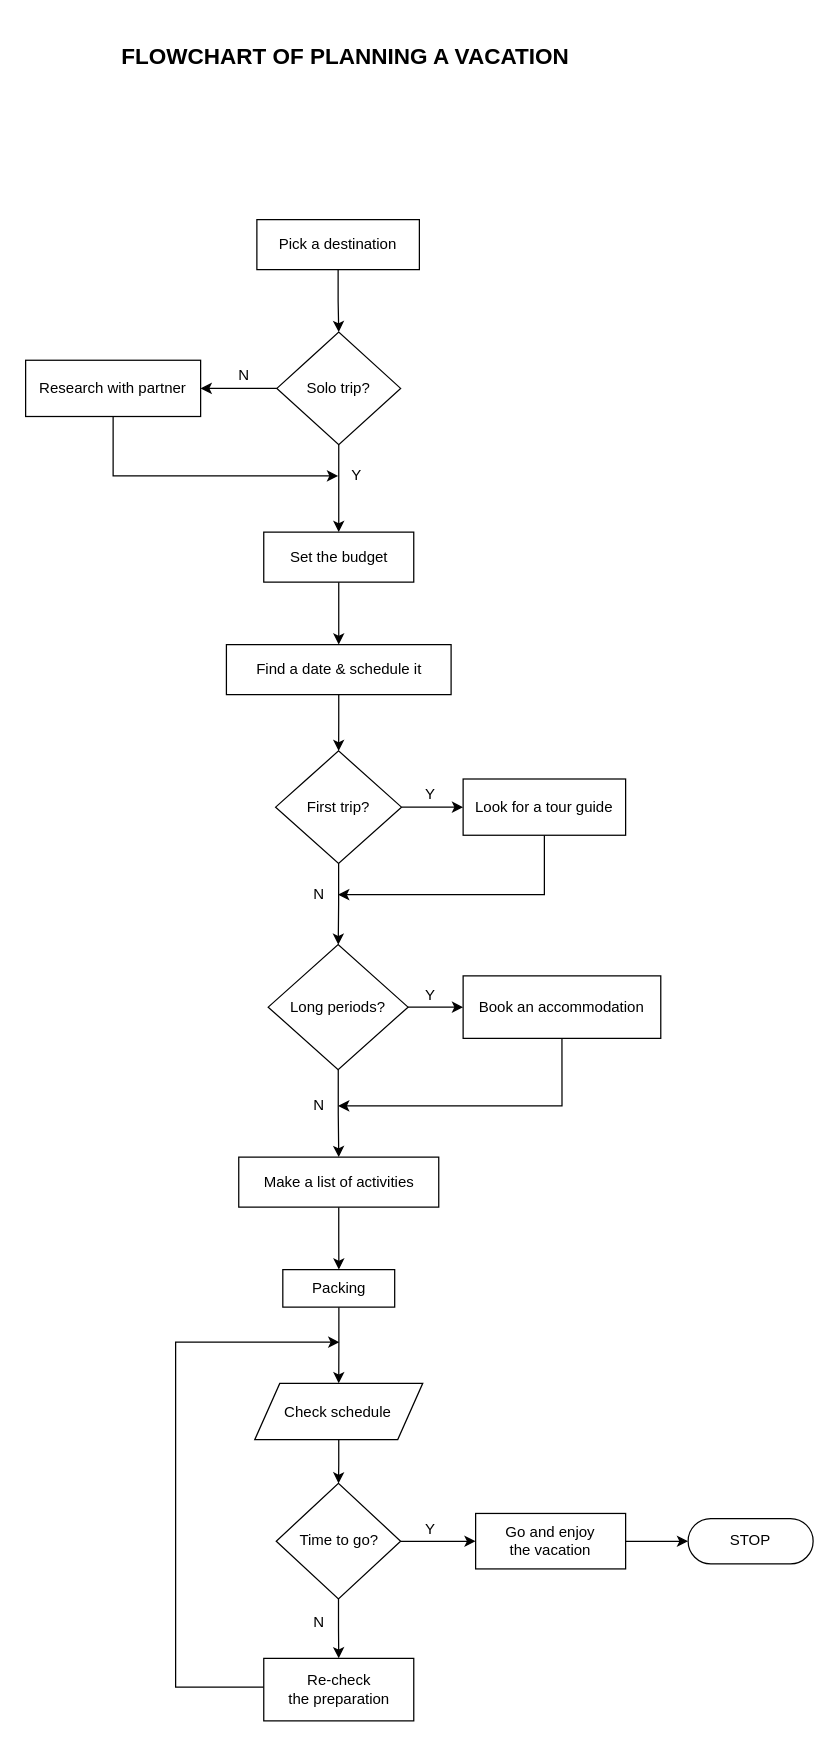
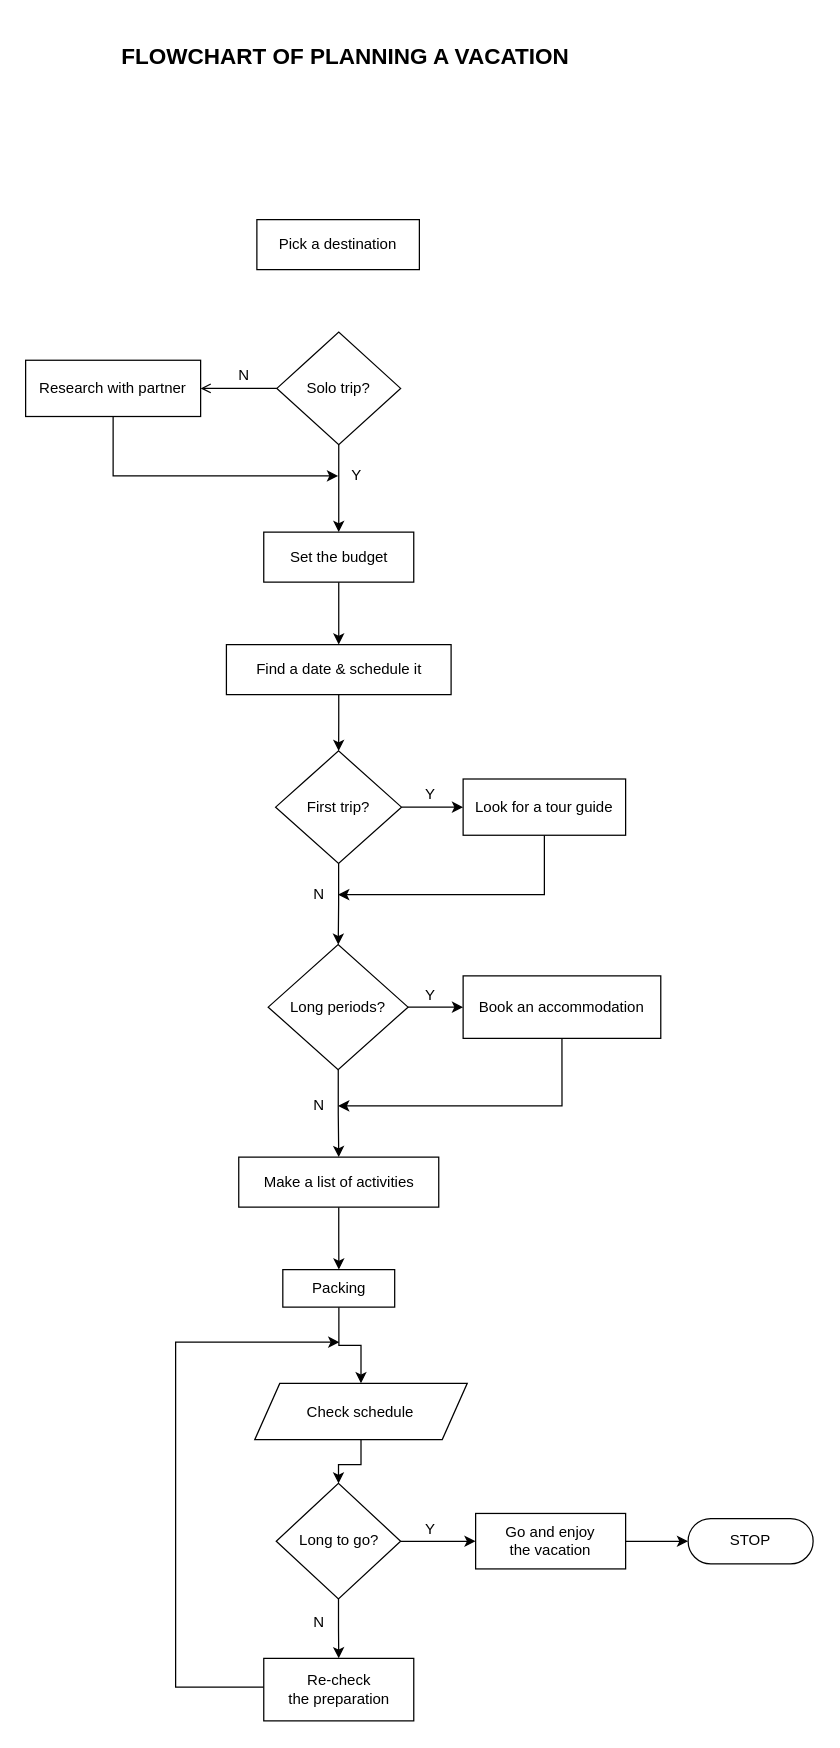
edge "Pick a destination" -> "Solo trip?": removed
edge "Solo trip?" -> "Research with partner": arrowhead classic -> open
node "Check schedule": size 168x56 -> 213x56
node "Time to go?": label "Time to go?" -> "Long to go?"
